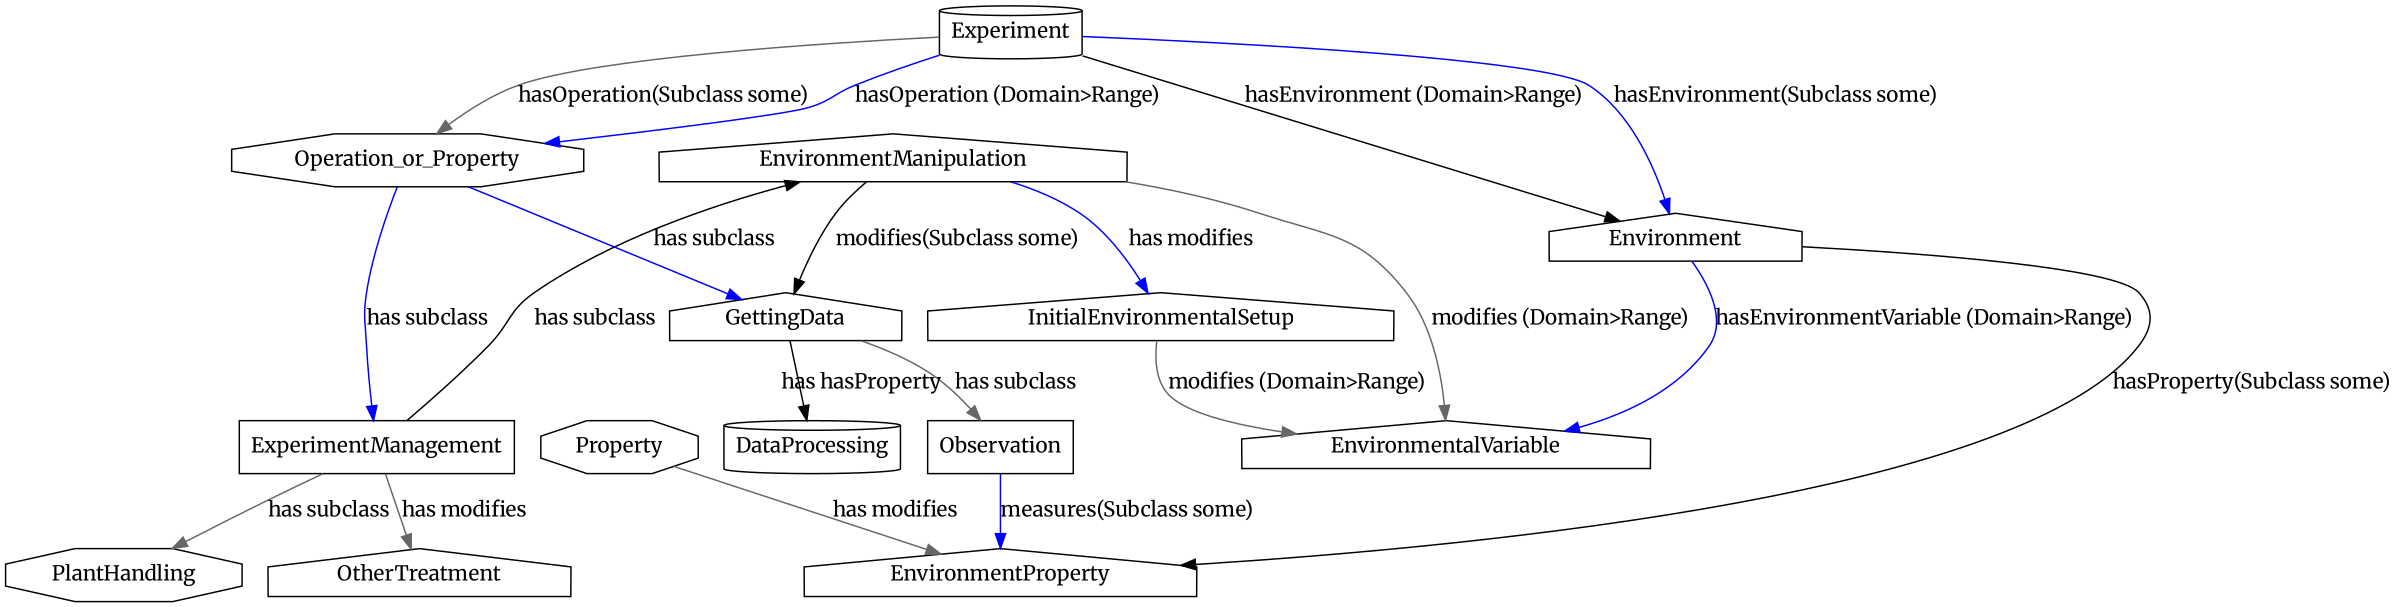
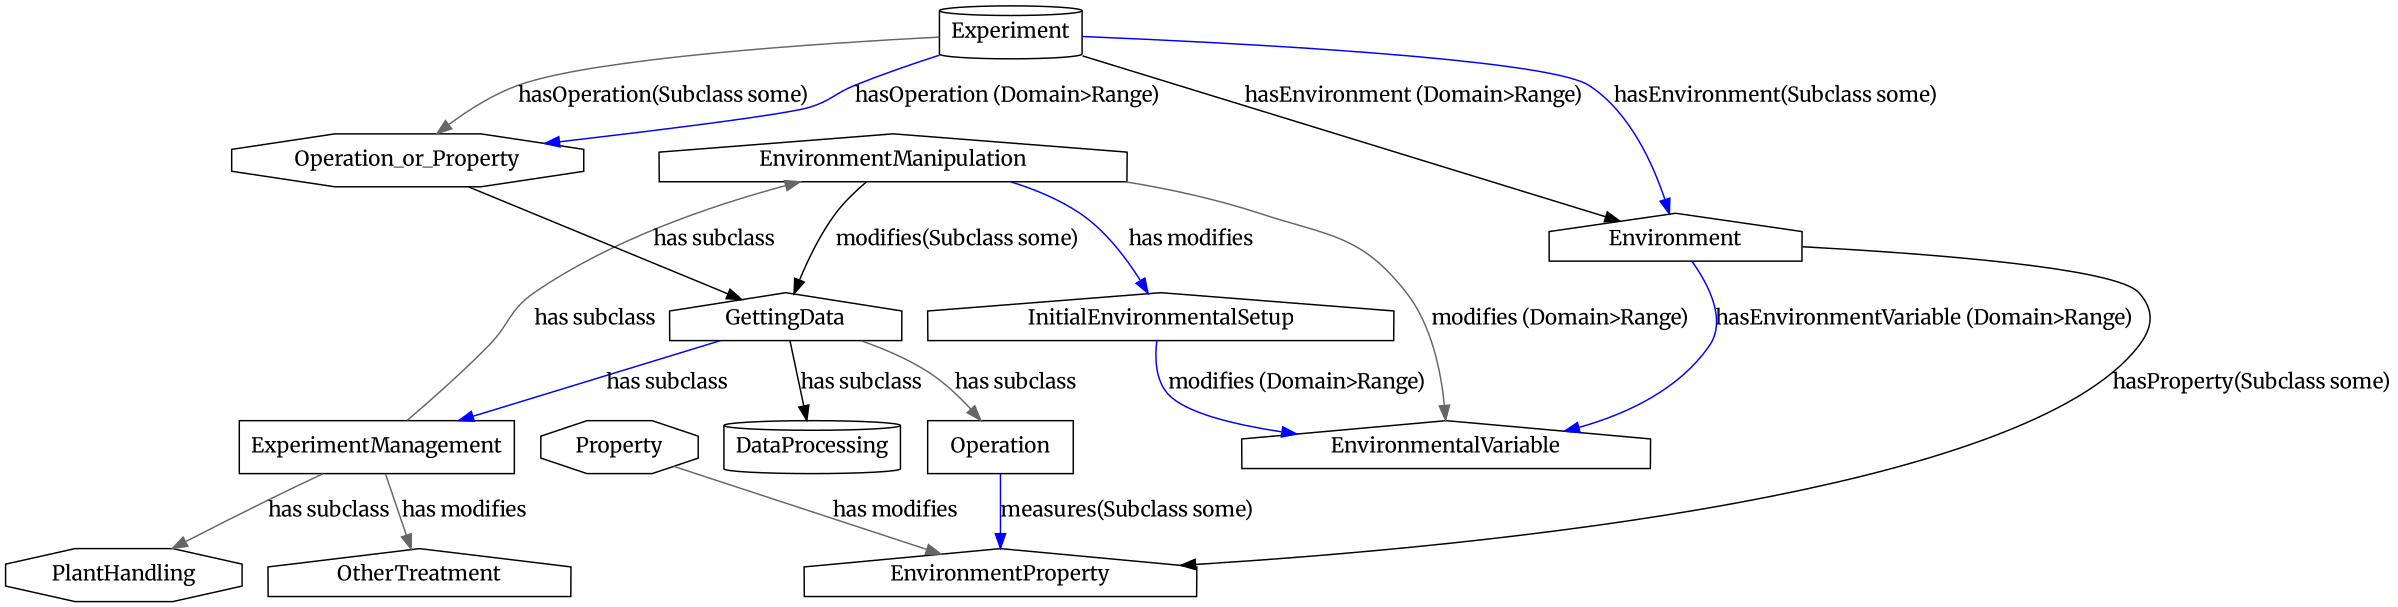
edge "Operation_or_Property" -> "GettingData": color blue -> black
edge "ExperimentManagement" -> "EnvironmentManipulation": color black -> gray40
edge "Operation_or_Property" -> "ExperimentManagement": now "GettingData" -> "ExperimentManagement"
edge "GettingData" -> "DataProcessing": label "has hasProperty" -> "has subclass"
edge "InitialEnvironmentalSetup" -> "EnvironmentalVariable": color gray40 -> blue
node "Observation": label "Observation" -> "Operation"
